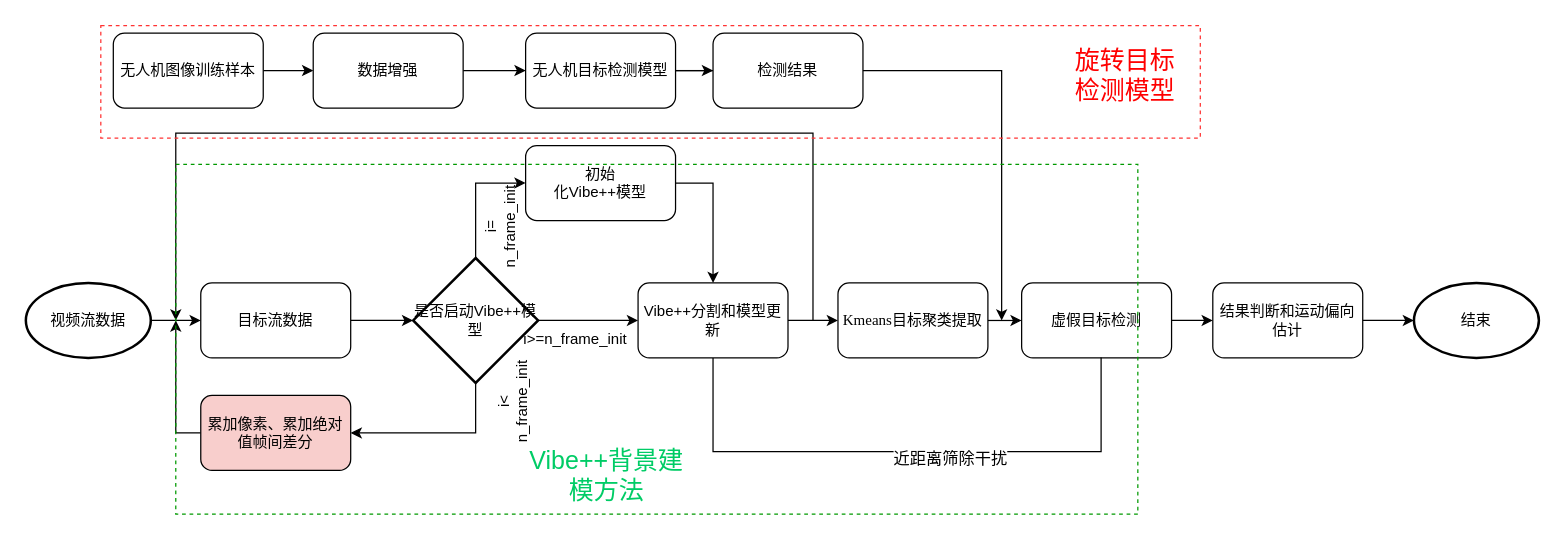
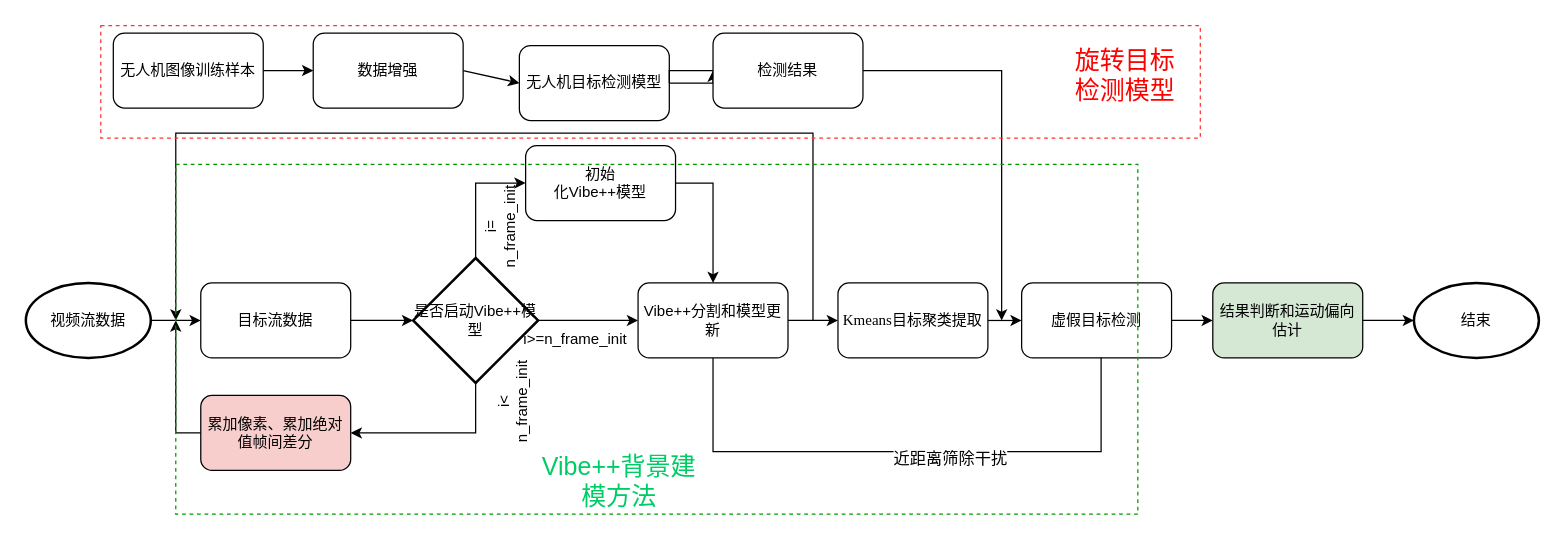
node "无人机目标检测模型": moved (601, 71) -> (594, 83)
node "结果判断和运动偏向估计": fillcolor #ffffff -> #d5e8d4
node "Vibe++背景建模方法": moved (607, 474) -> (619, 480)
